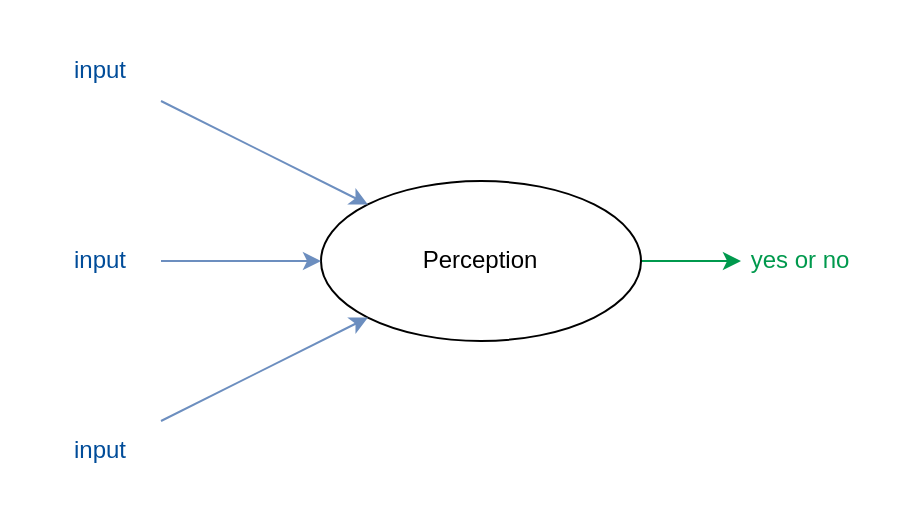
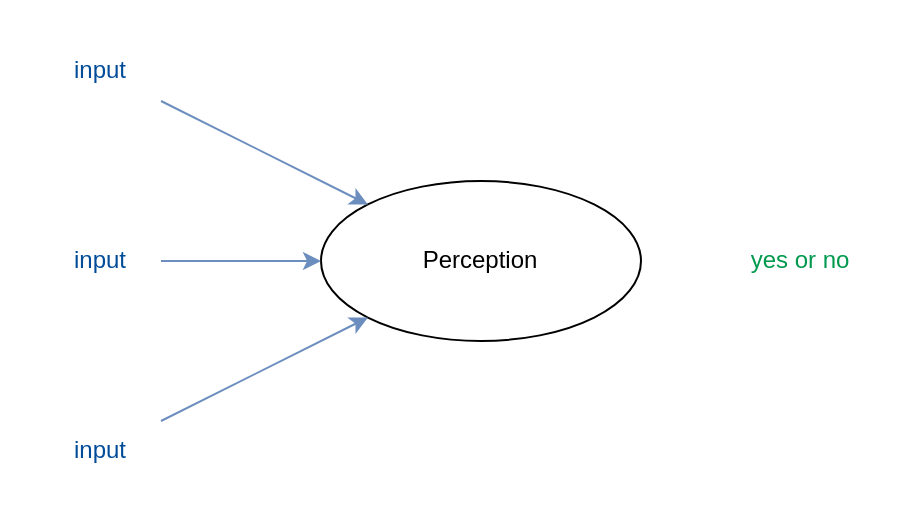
edge "Perception" -> "yes or no": removed
